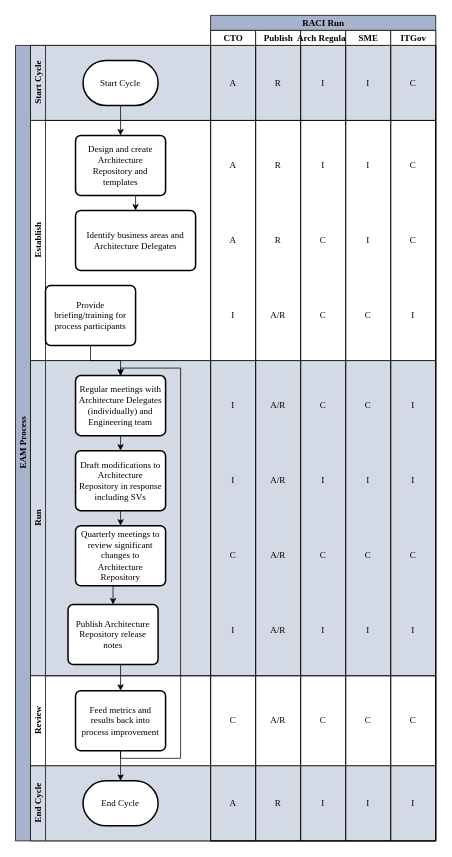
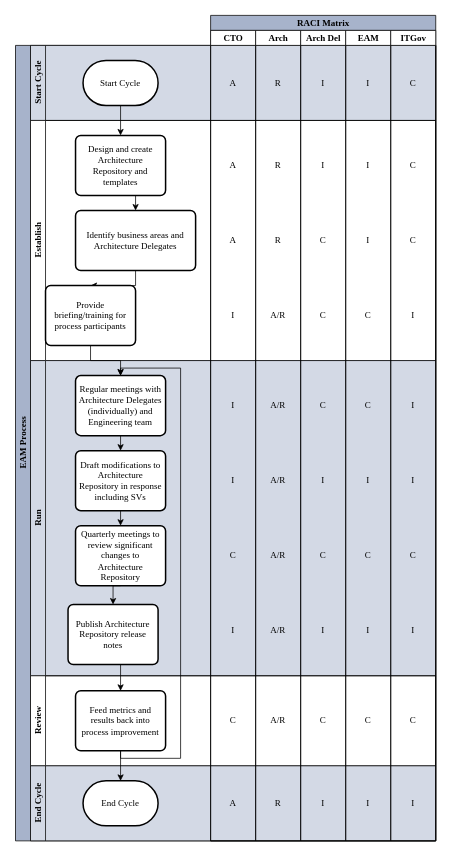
node "RACI Run": label "RACI Run" -> "RACI Matrix"
node "Publish": label "Publish" -> "Arch"
node "Arch Regular": label "Arch Regular" -> "Arch Del"
node "SME": label "SME" -> "EAM"
edge "Identify business areas and Architecture Delegates" -> "Provide briefing/training for process participants": added
